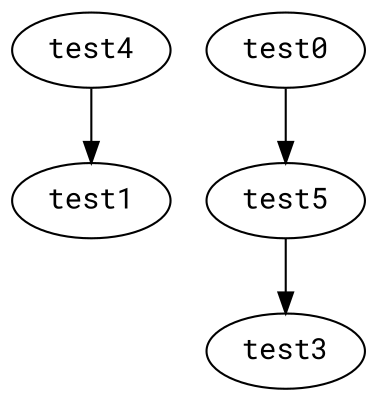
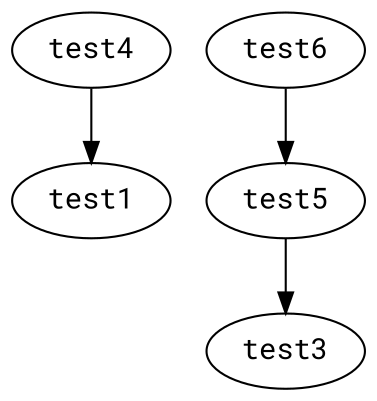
node "test0": label "test0" -> "test6"
